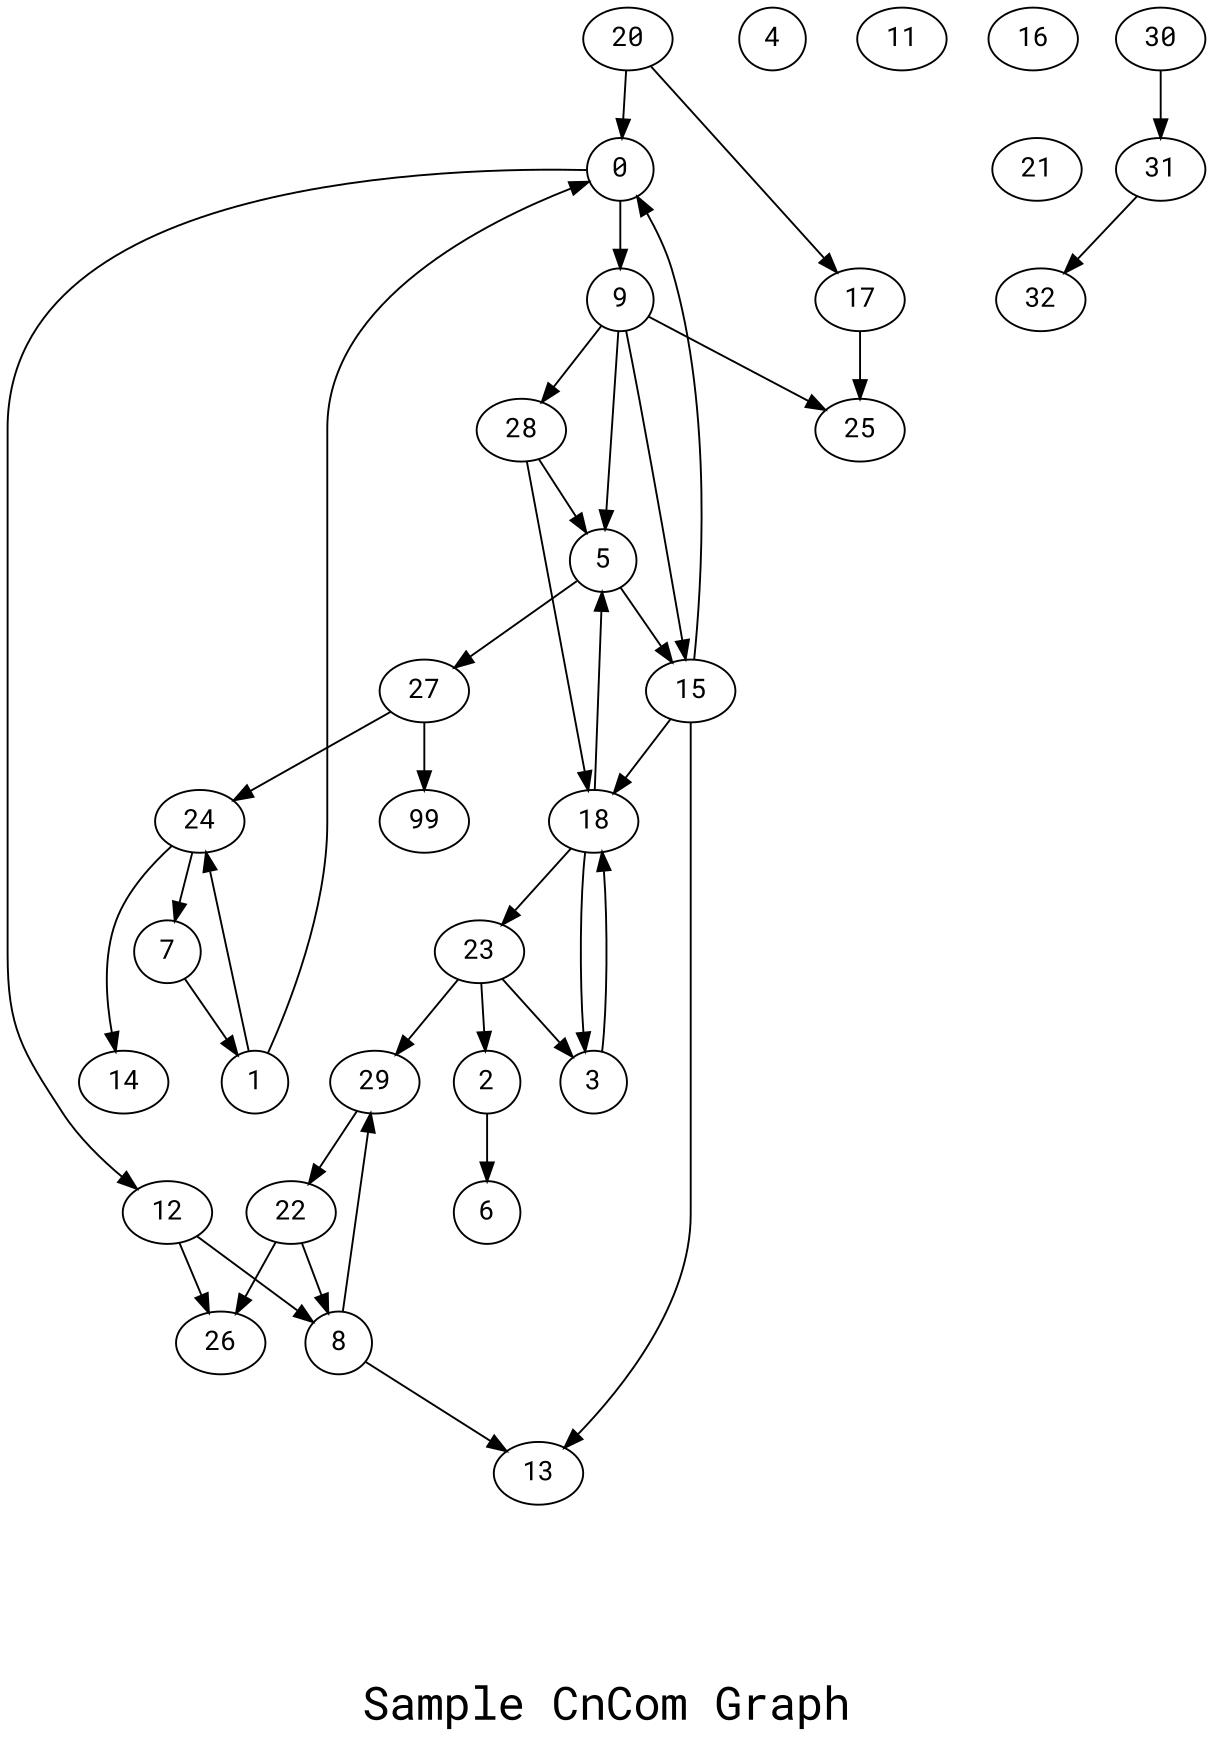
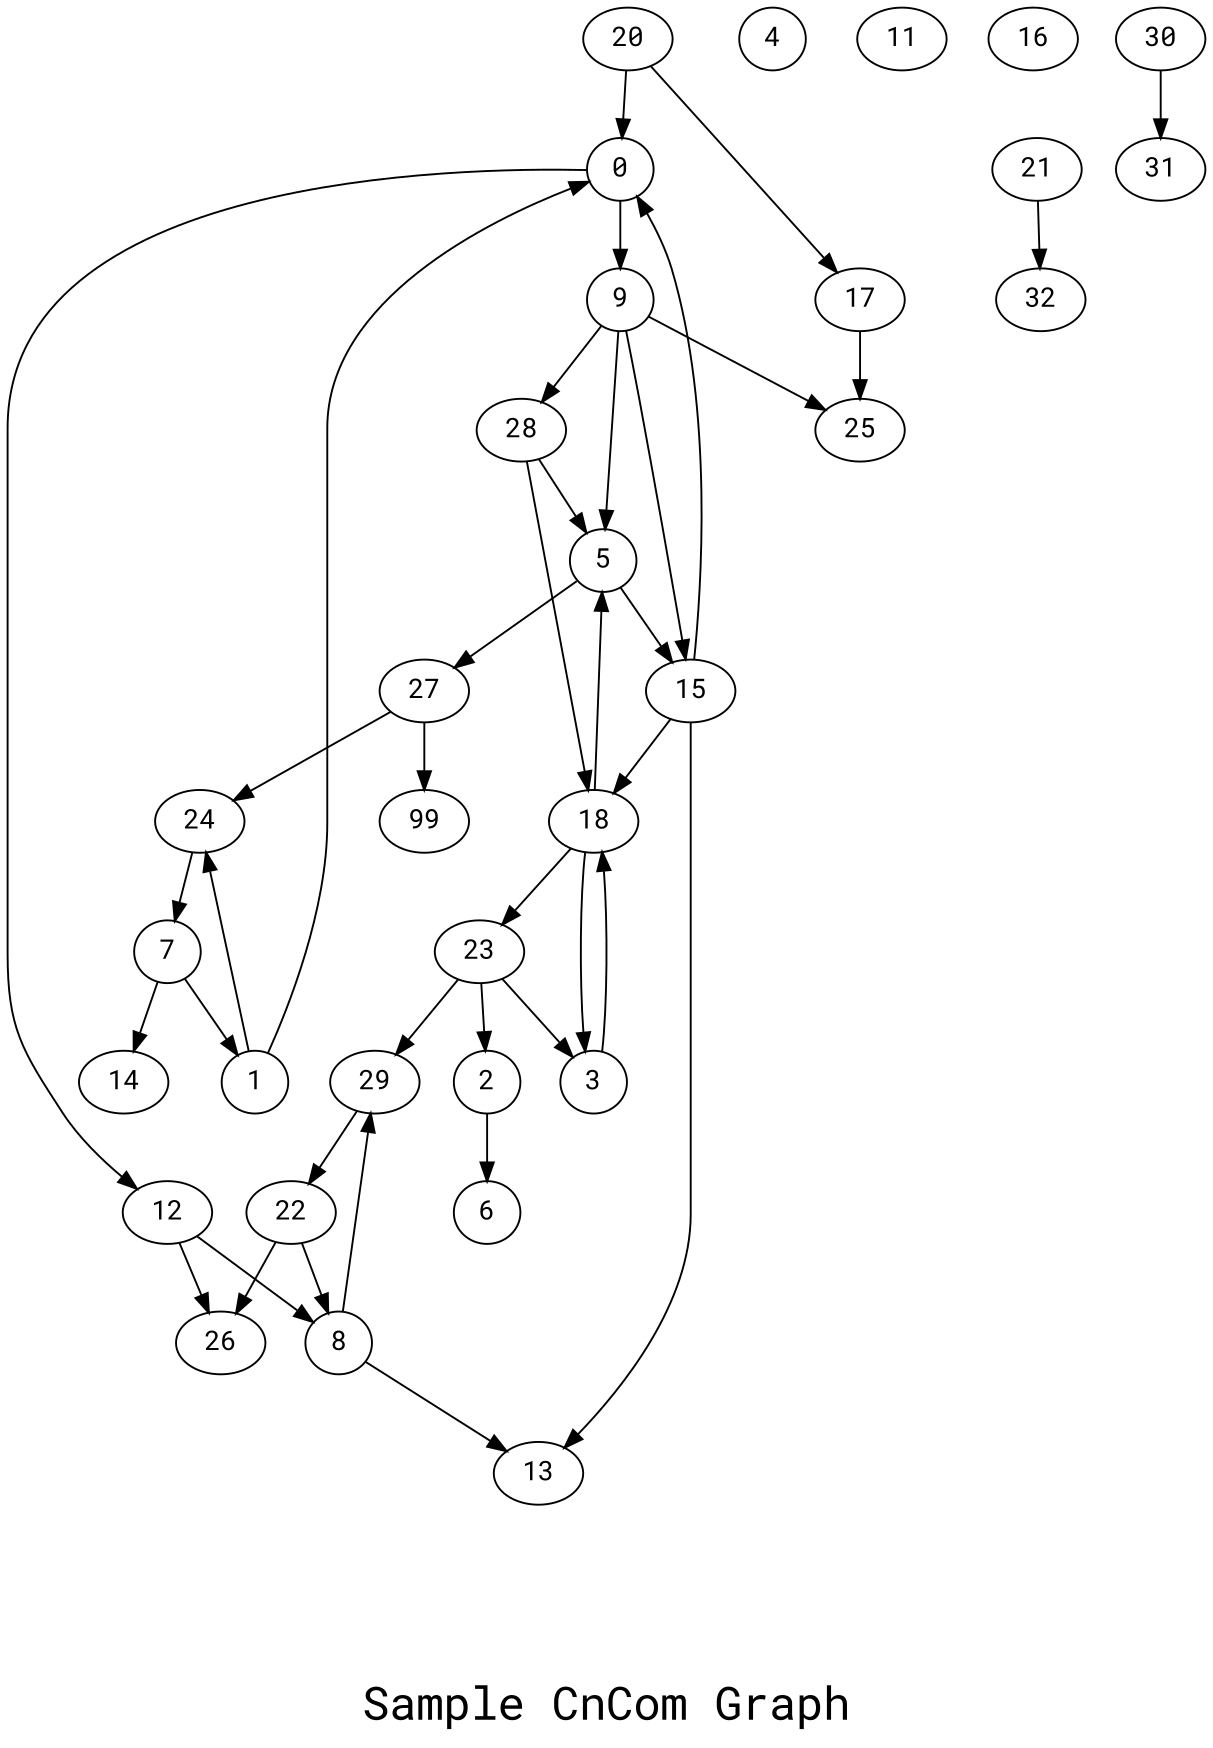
edge "31" -> "32": now "21" -> "32"
edge "24" -> "14": now "7" -> "14"
